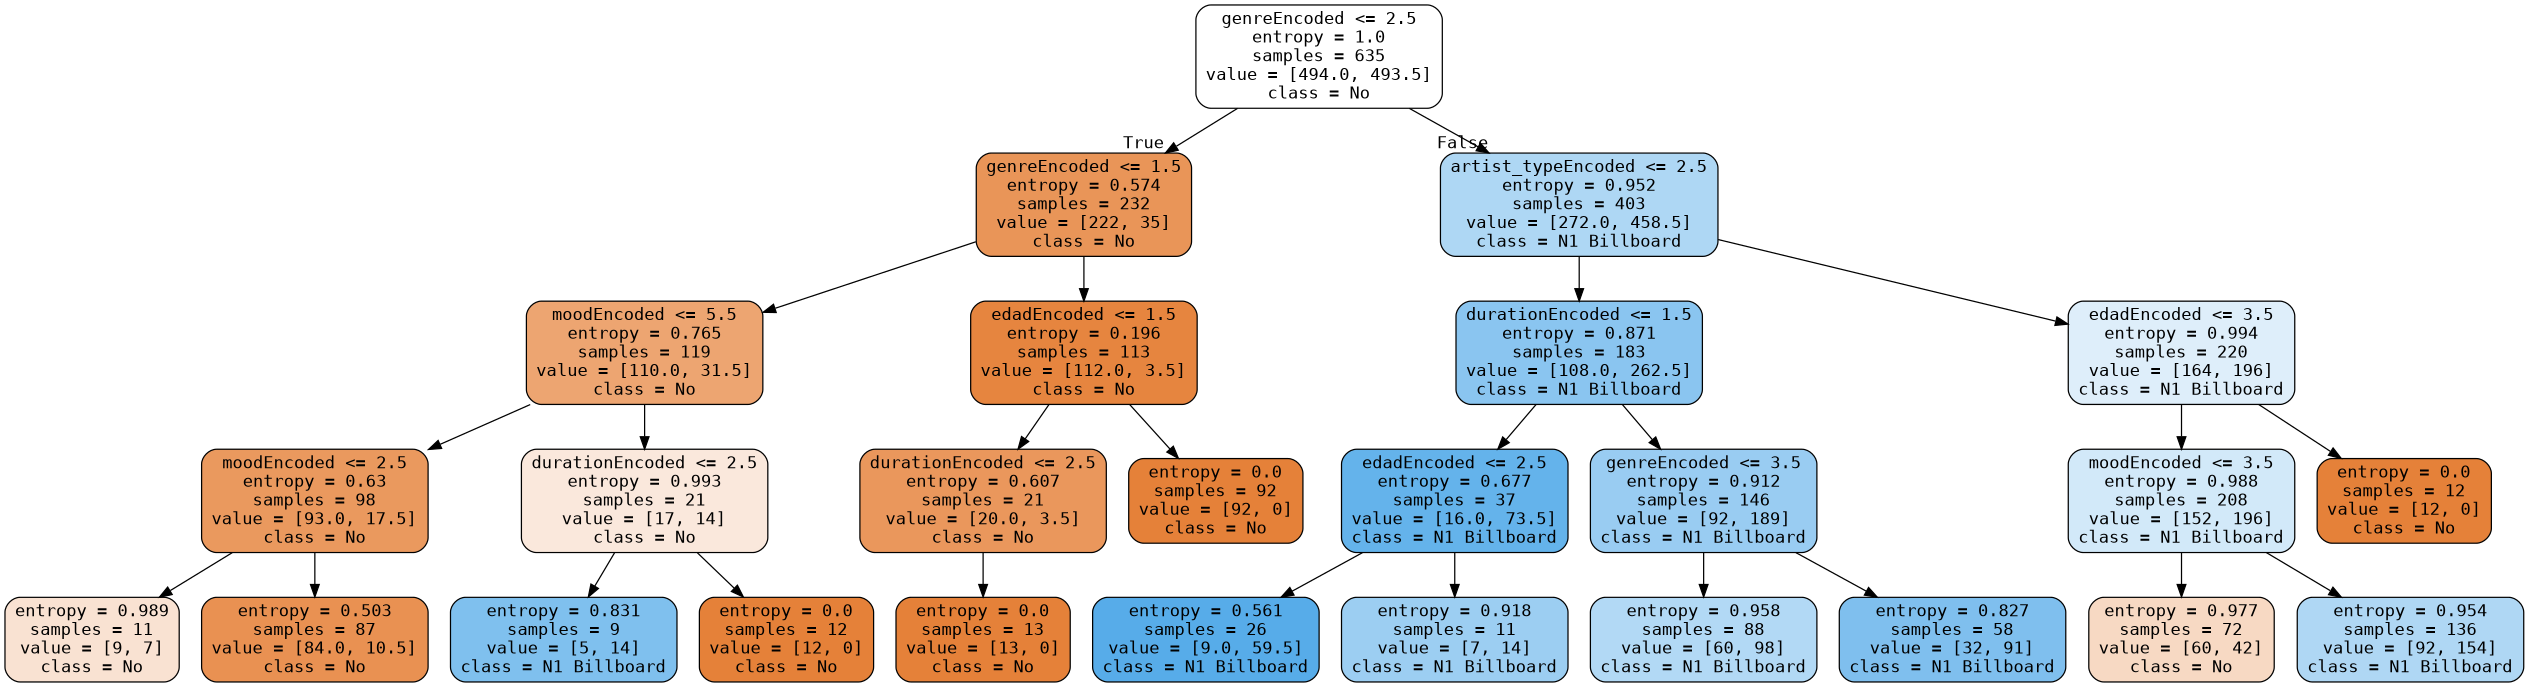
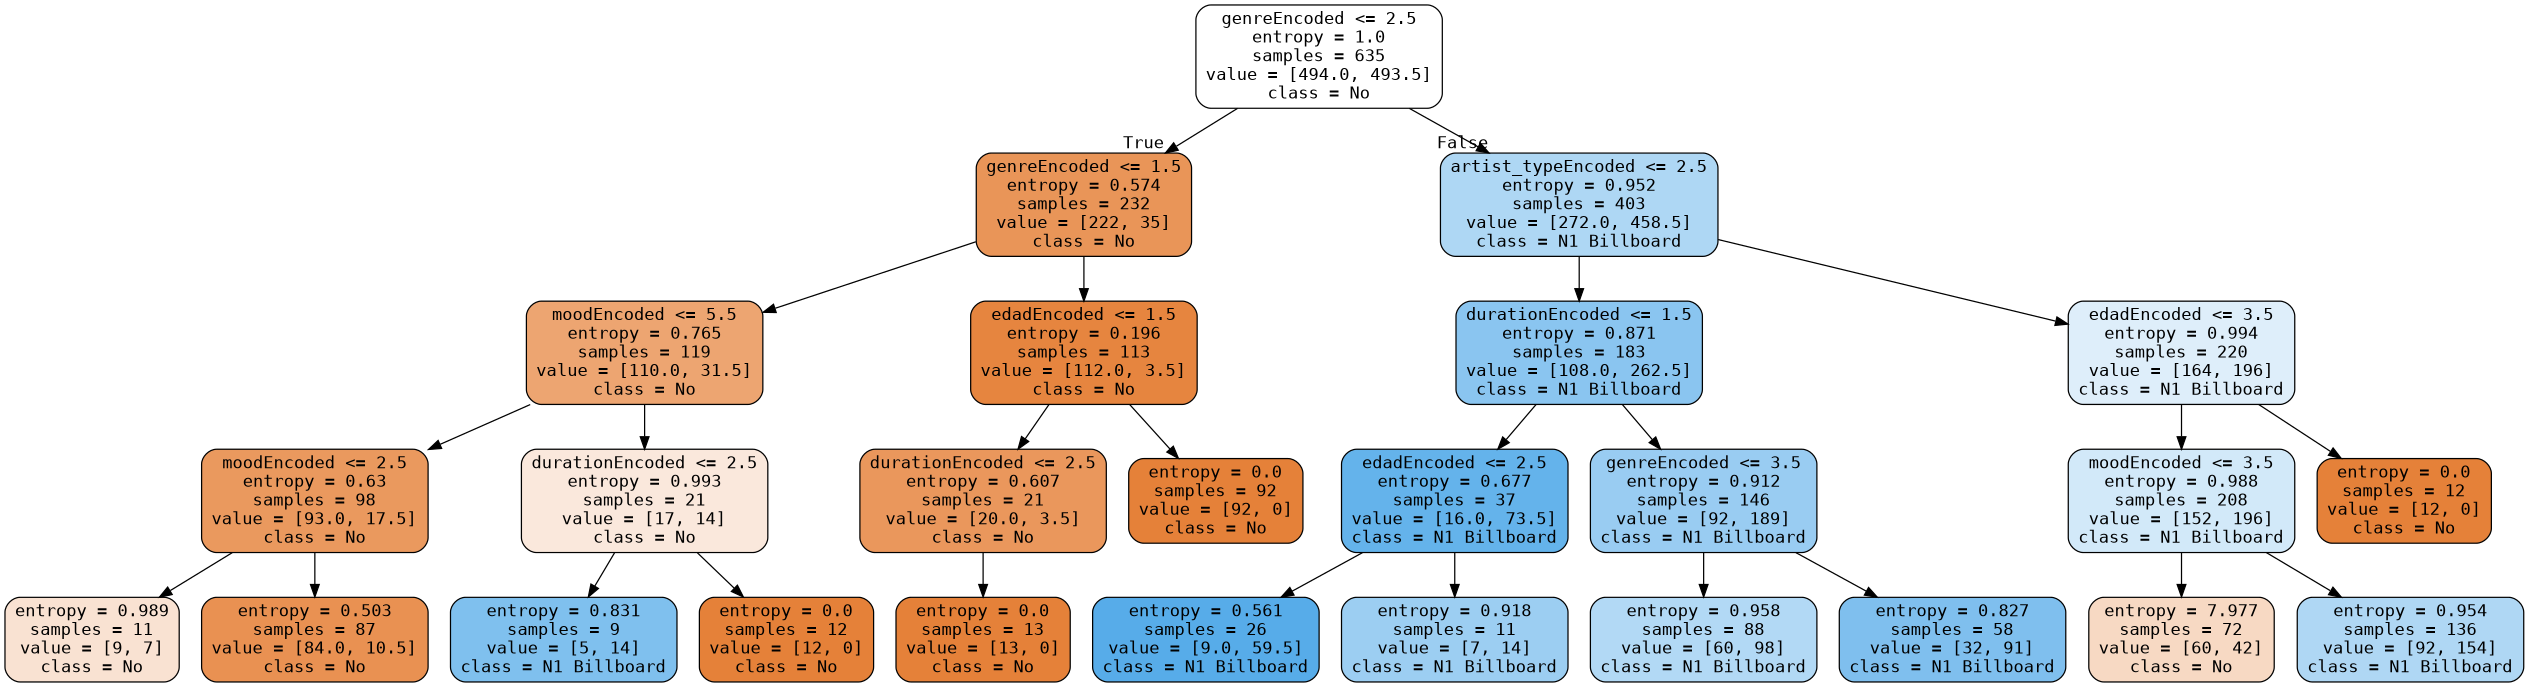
node "entropy = 0.977 samples = 72 value = [60, 42] class = No": label "entropy = 0.977 samples = 72 value = [60, 42] class = No" -> "entropy = 7.977 samples = 72 value = [60, 42] class = No"
